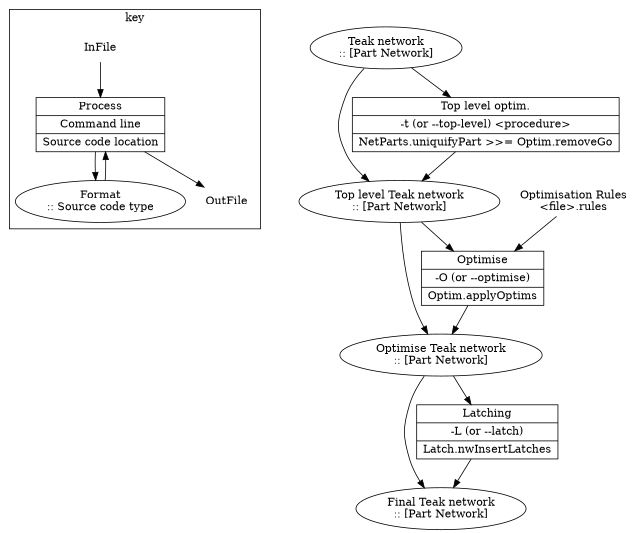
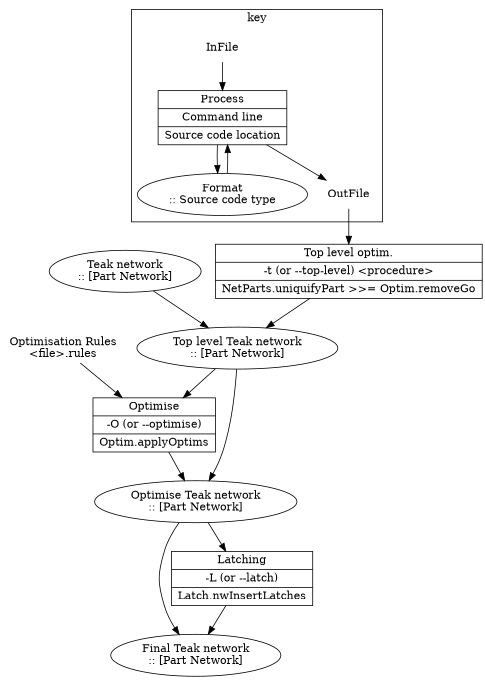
edge "Teak network :: [Part Network]" -> "Top level optim.": now "OutFile" -> "Top level optim."
